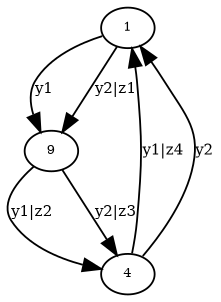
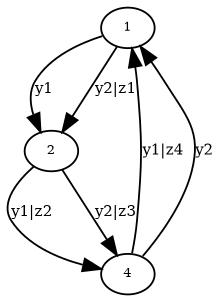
node "9": label "9" -> "2"
